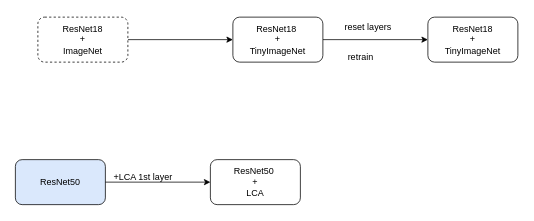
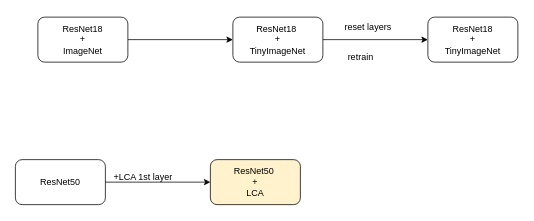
node "ResNet18 + ImageNet": style dashed -> solid
node "ResNet50": fillcolor #dae8fc -> #ffffff
node "ResNet50 + LCA": fillcolor #ffffff -> #fff2cc
